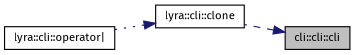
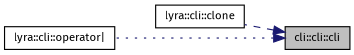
edge "lyra::cli::operator|" -> "lyra::cli::clone": now "lyra::cli::operator|" -> "cli::cli::cli"
